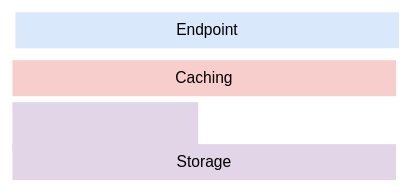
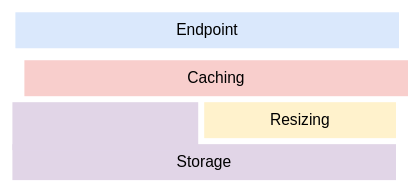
node "Caching": moved (204, 78) -> (216, 78)
node "Resizing": added
